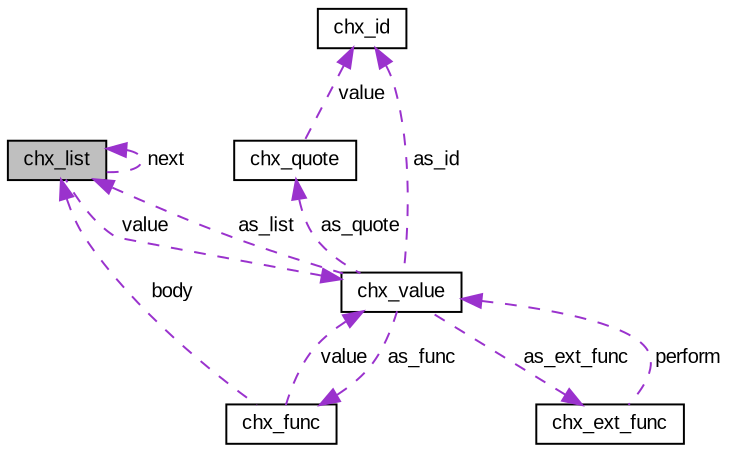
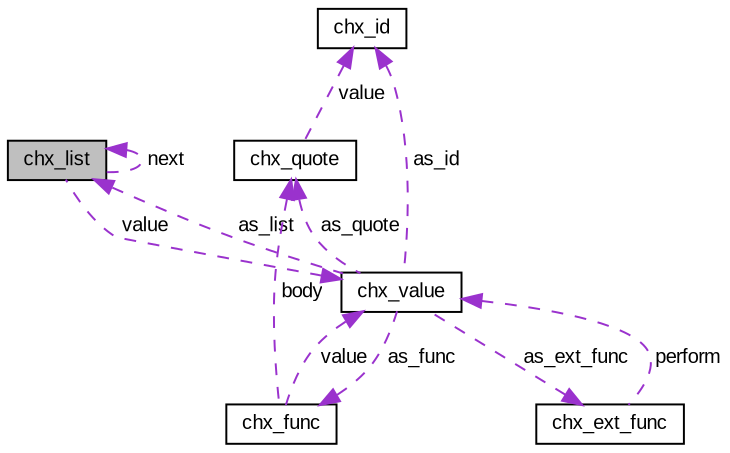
edge "chx_func" -> "chx_list": now "chx_func" -> "chx_quote"
